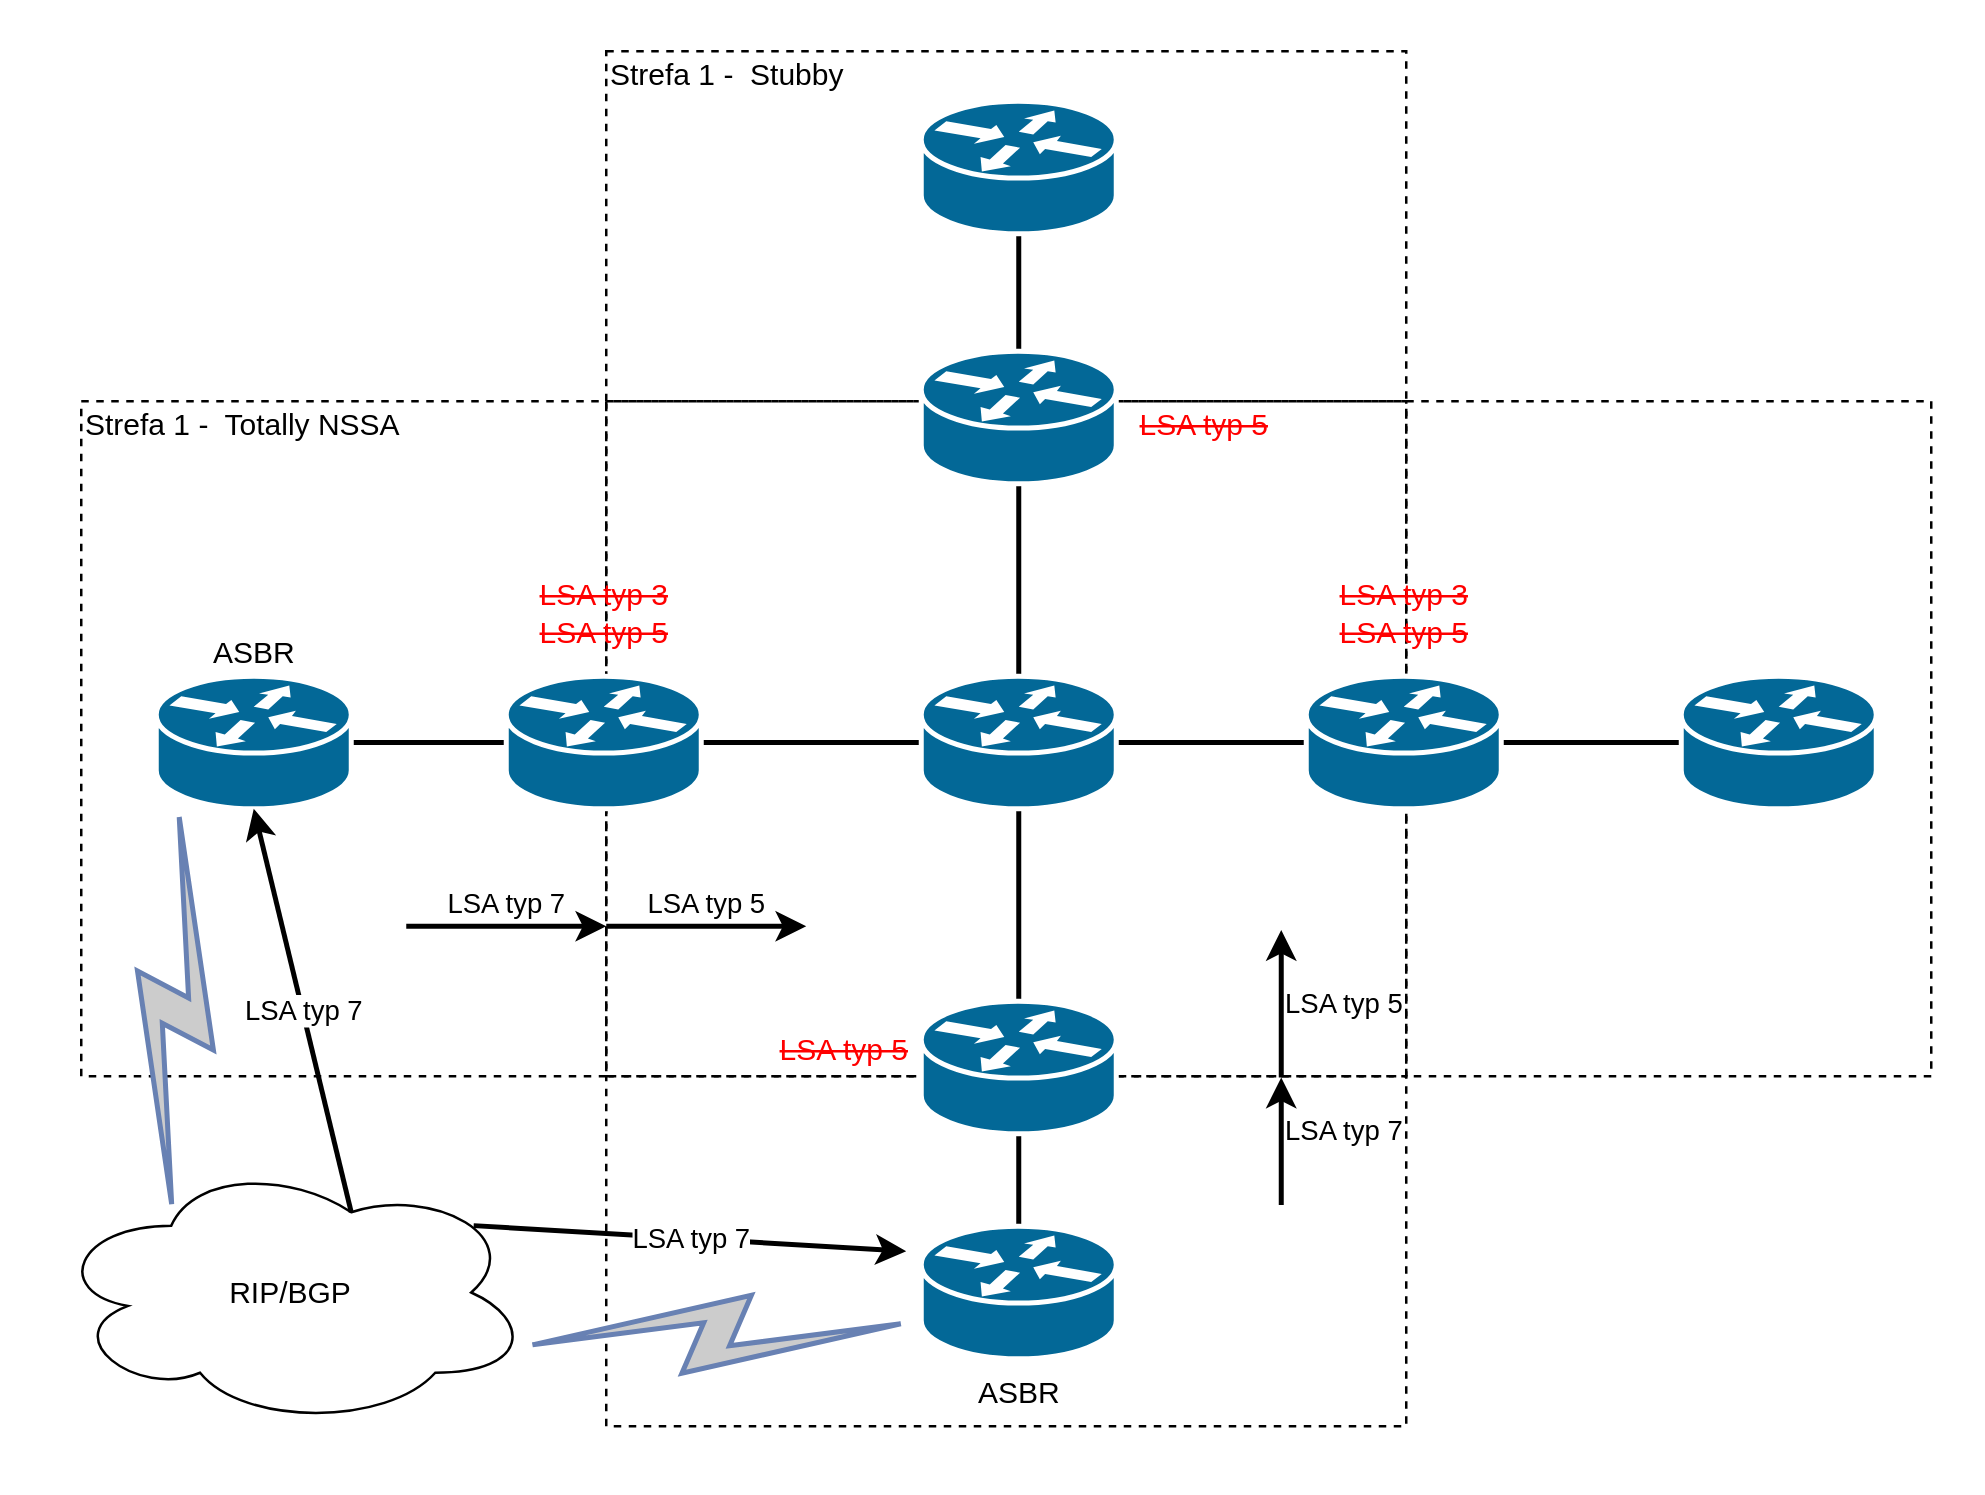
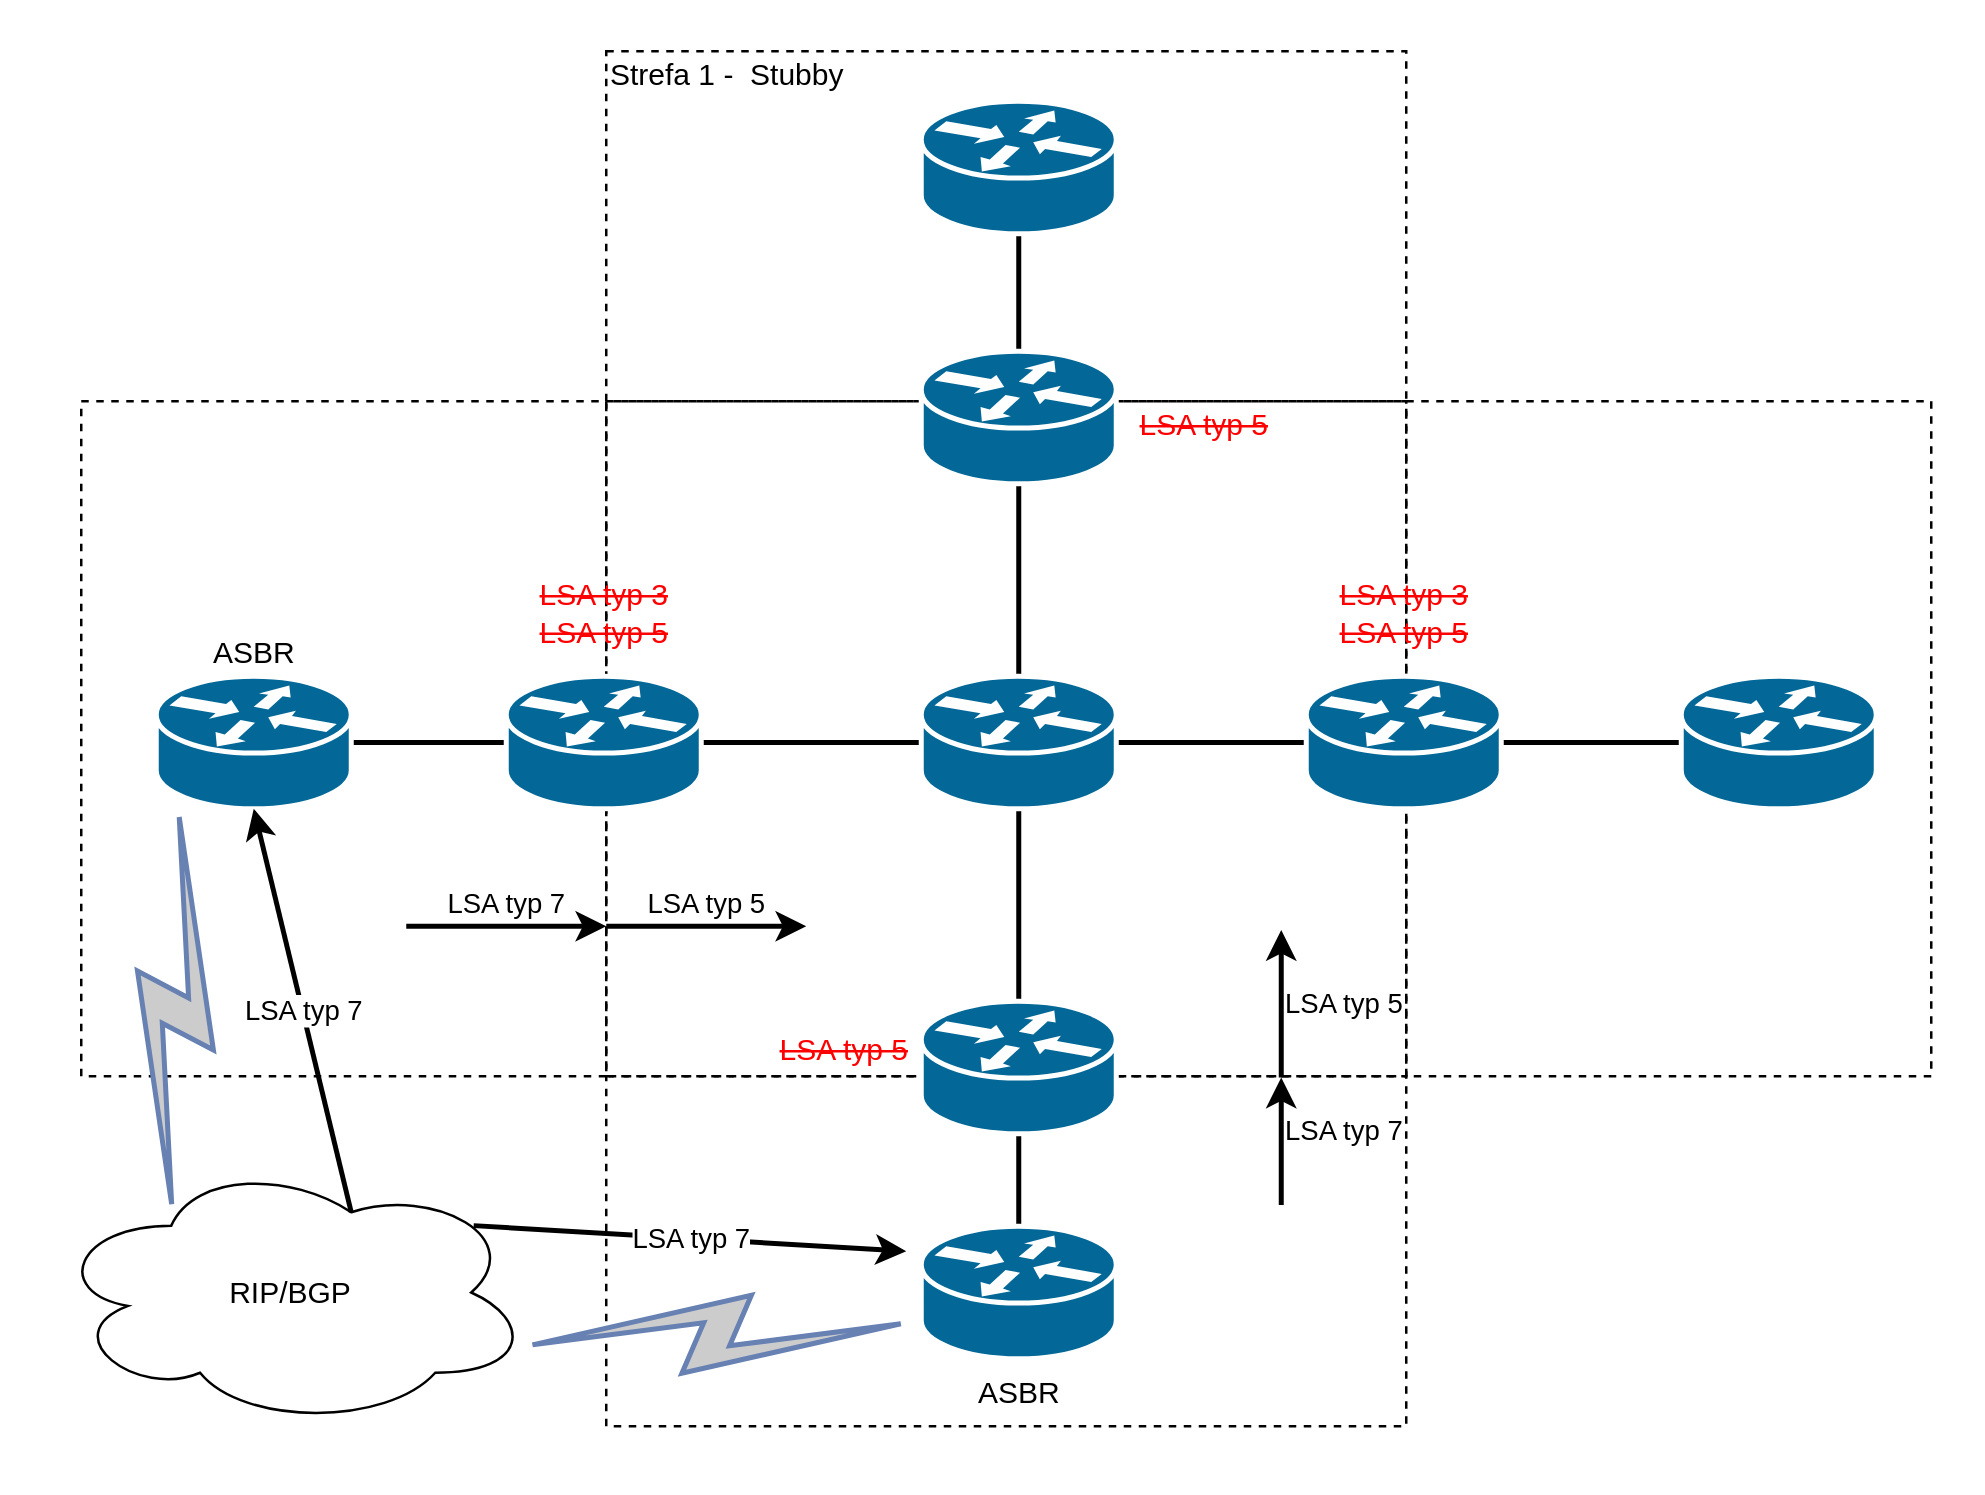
node "Strefa 1 - Totally NSSA": removed
